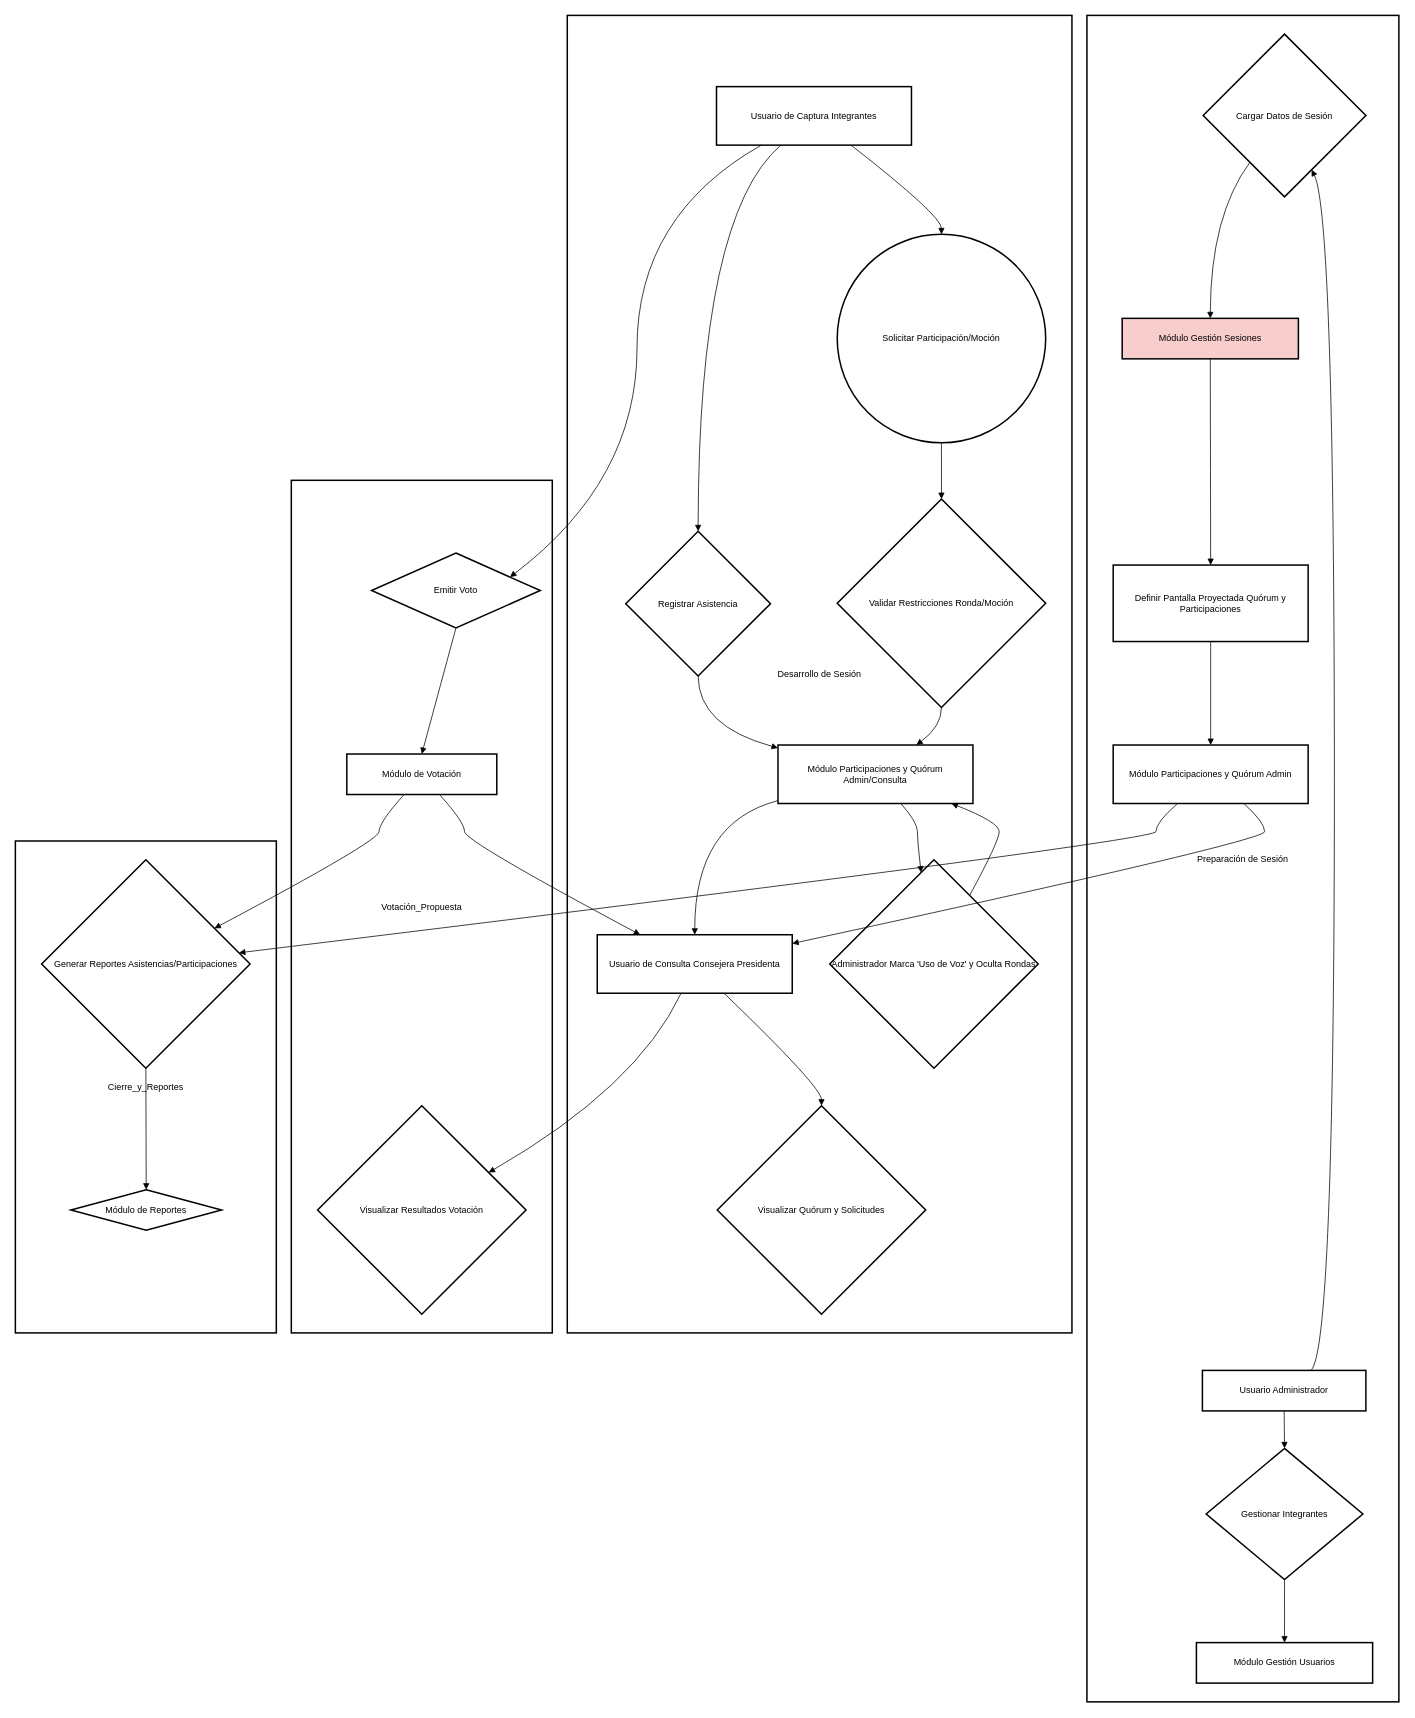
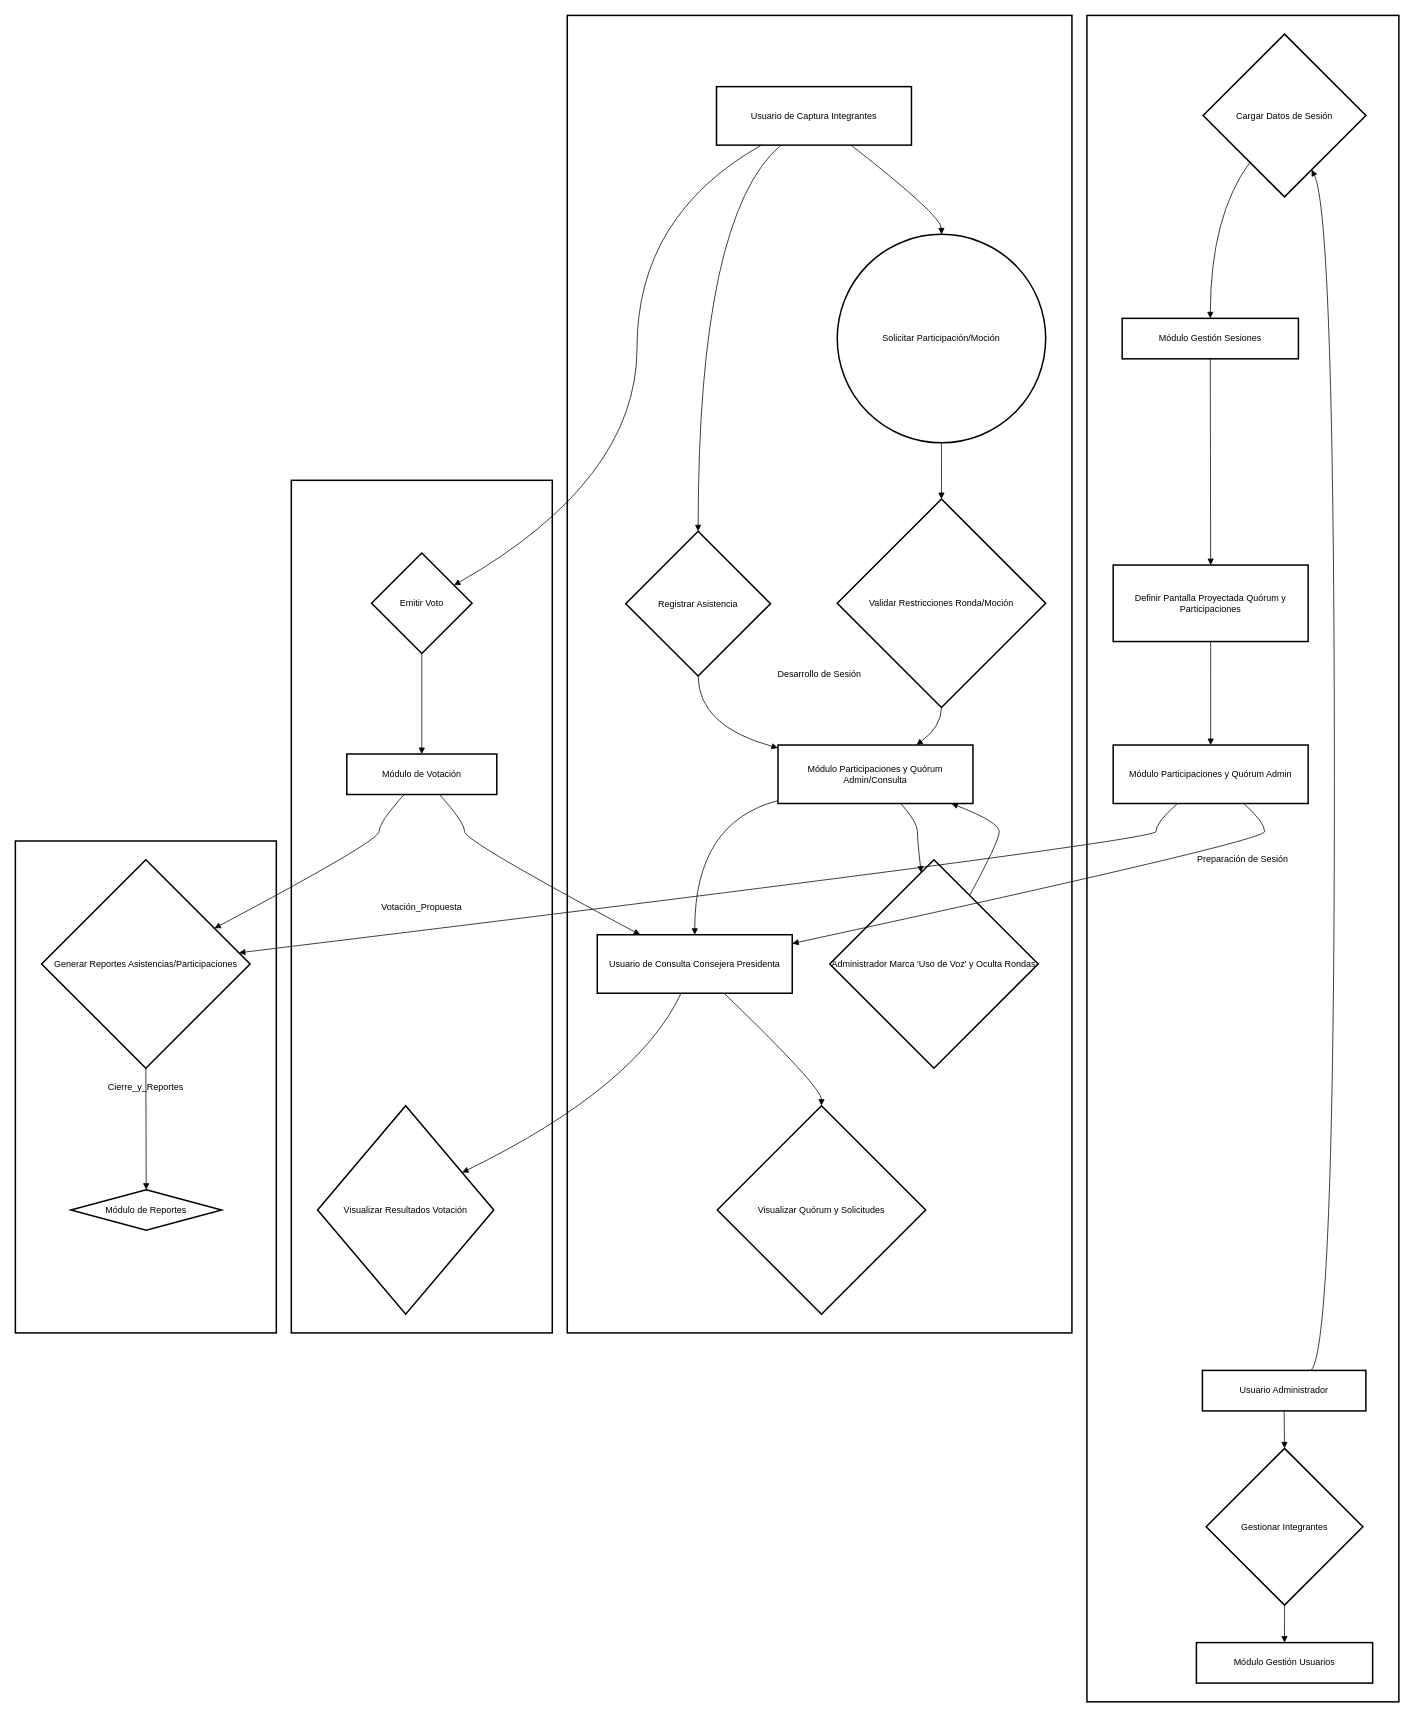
node "Módulo Gestión Sesiones": fillcolor #f8cecc -> #ffffff
node "Emitir Voto": size 169x75 -> 101x101
node "Visualizar Resultados Votación": size 209x209 -> 176x209
node "Gestionar Integrantes": size 157x131 -> 157x157
